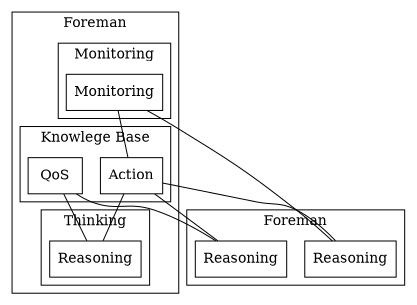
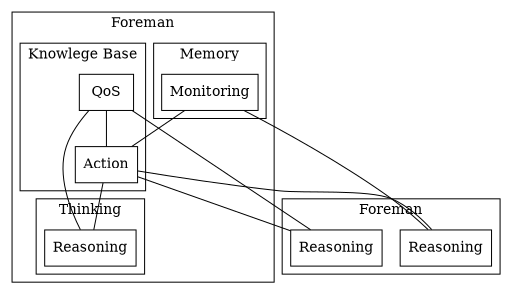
cluster "Monitoring": label "Monitoring" -> "Memory"
edge "QoS" -- "Action": added
